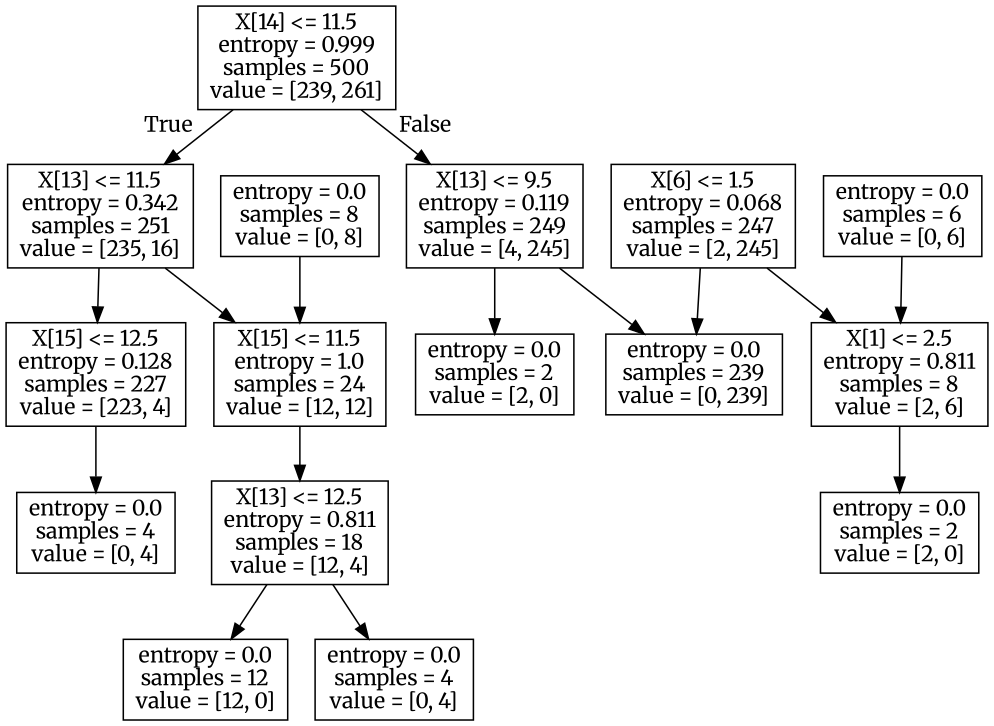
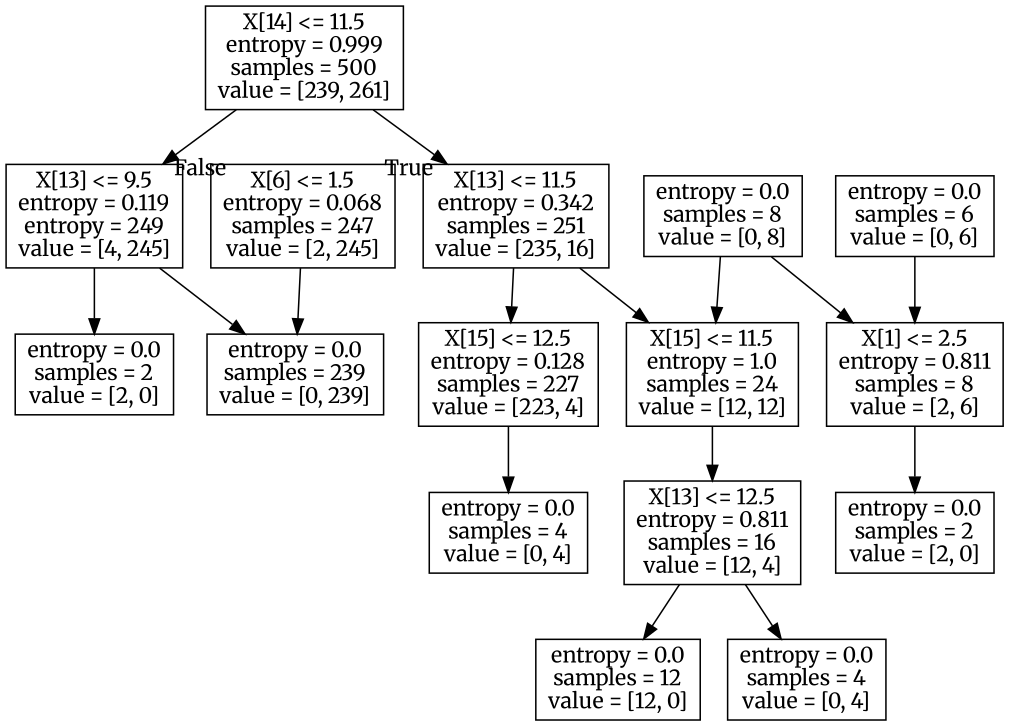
node "X[13] <= 9.5 entropy = 0.119 samples = 249 value = [4, 245]": label "X[13] <= 9.5 entropy = 0.119 samples = 249 value = [4, 245]" -> "X[13] <= 9.5 entropy = 0.119 entropy = 249 value = [4, 245]"
edge "X[6] <= 1.5 entropy = 0.068 samples = 247 value = [2, 245]" -> "X[1] <= 2.5 entropy = 0.811 samples = 8 value = [2, 6]": now "entropy = 0.0 samples = 8 value = [0, 8]" -> "X[1] <= 2.5 entropy = 0.811 samples = 8 value = [2, 6]"
node "X[13] <= 12.5 entropy = 0.811 samples = 18 value = [12, 4]": label "X[13] <= 12.5 entropy = 0.811 samples = 18 value = [12, 4]" -> "X[13] <= 12.5 entropy = 0.811 samples = 16 value = [12, 4]"
